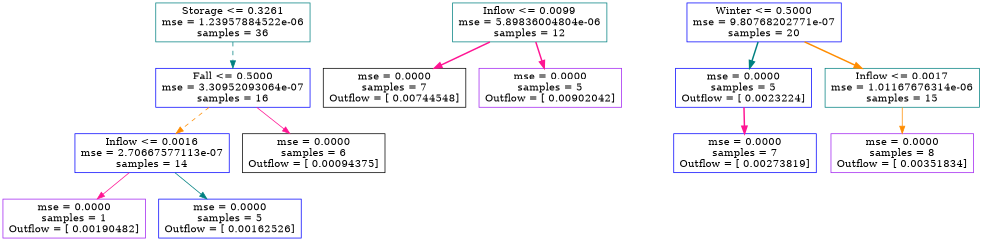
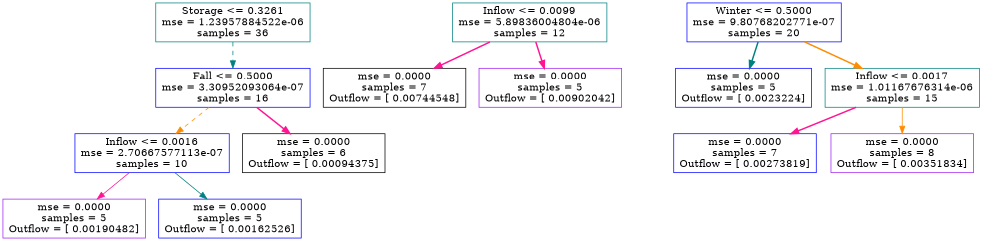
edge "mse = 0.0000 samples = 5 Outflow = [ 0.0023224]" -> "mse = 0.0000 samples = 7 Outflow = [ 0.00273819]": now "Inflow <= 0.0017 mse = 1.01167676314e-06 samples = 15" -> "mse = 0.0000 samples = 7 Outflow = [ 0.00273819]"
edge "Fall <= 0.5000 mse = 3.30952093064e-07 samples = 16" -> "mse = 0.0000 samples = 6 Outflow = [ 0.00094375]": style solid -> bold
node "Inflow <= 0.0016 mse = 2.70667577113e-07 samples = 14": label "Inflow <= 0.0016 mse = 2.70667577113e-07 samples = 14" -> "Inflow <= 0.0016 mse = 2.70667577113e-07 samples = 10"
node "mse = 0.0000 samples = 1 Outflow = [ 0.00190482]": label "mse = 0.0000 samples = 1 Outflow = [ 0.00190482]" -> "mse = 0.0000 samples = 5 Outflow = [ 0.00190482]"
